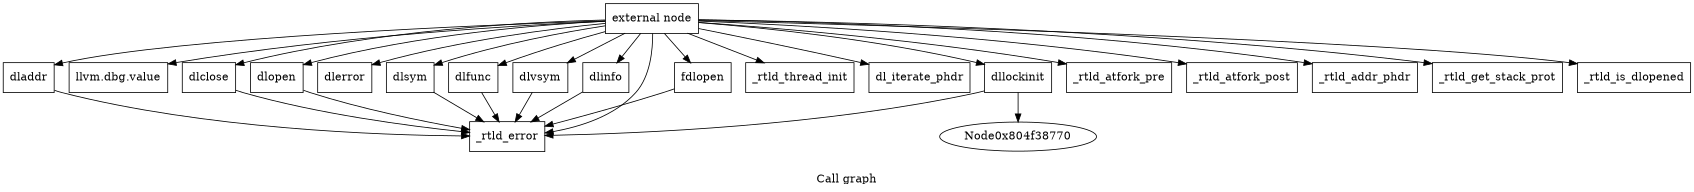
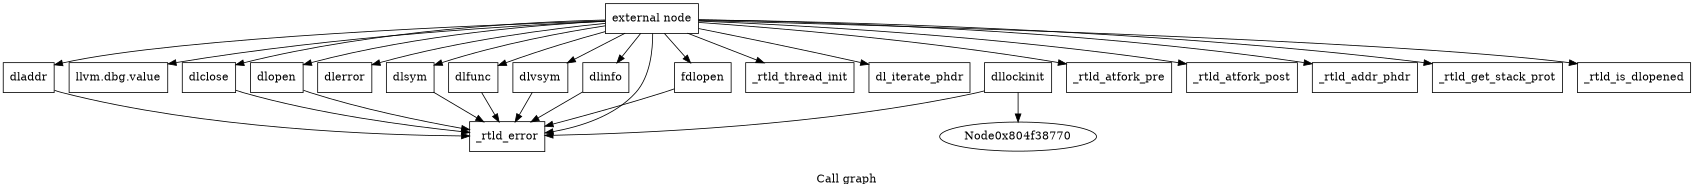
edge "external node" -> "dllockinit": removed
